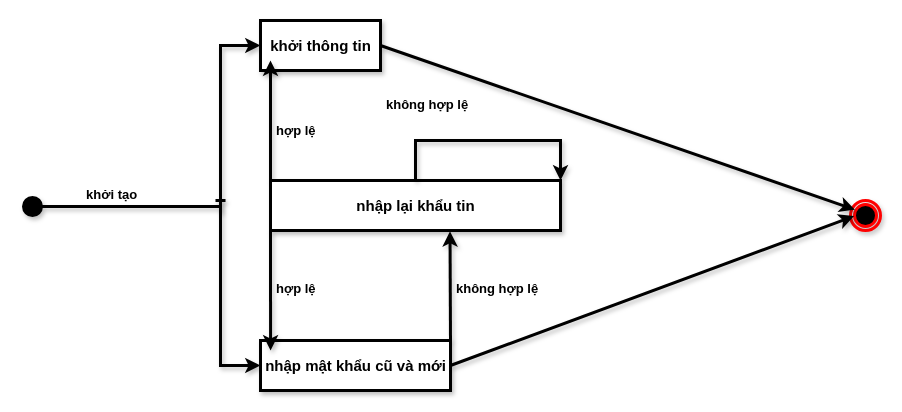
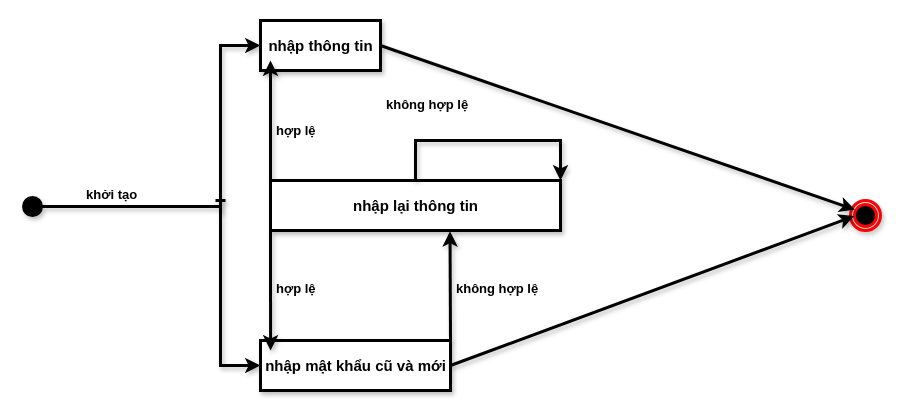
node "khởi thông tin": label "khởi thông tin" -> "nhập thông tin"
node "nhập lại khẩu tin": label "nhập lại khẩu tin" -> "nhập lại thông tin"
